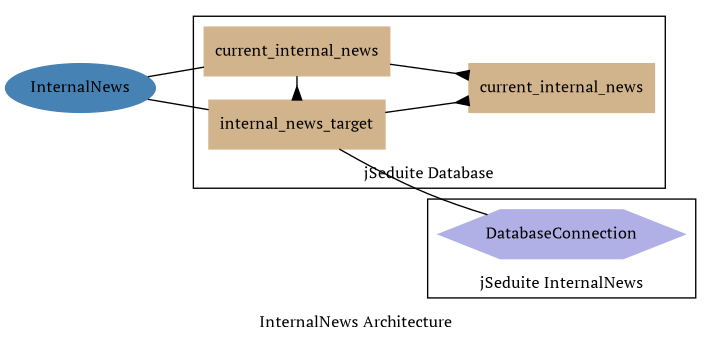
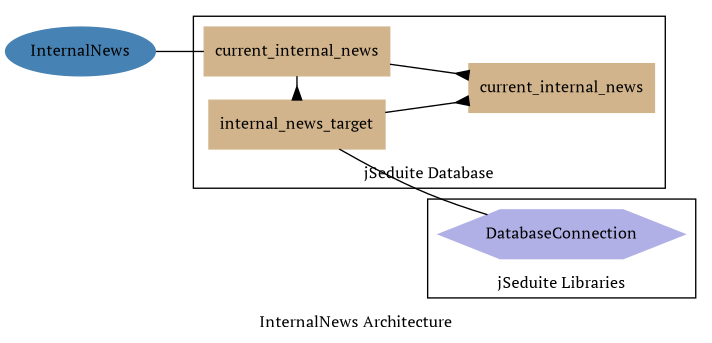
edge "InternalNews" -- "internal_news_target": removed
cluster "jSeduite InternalNews": label "jSeduite InternalNews" -> "jSeduite Libraries"
